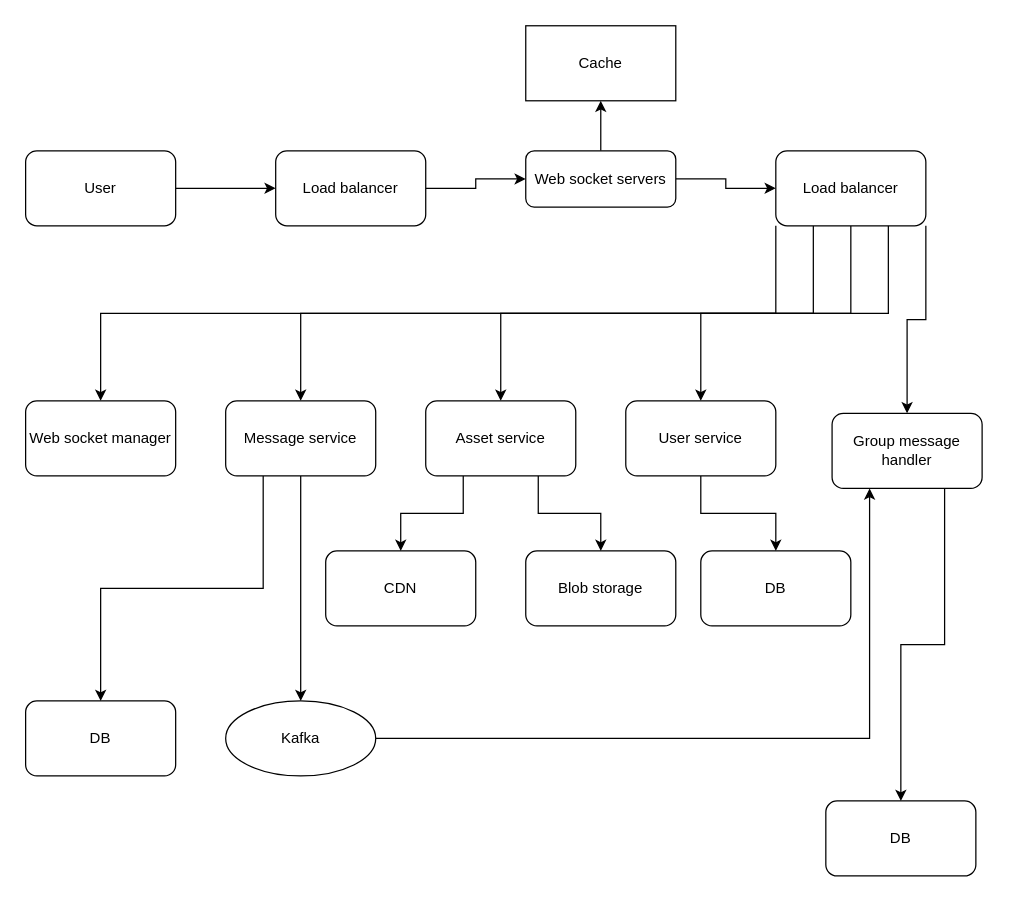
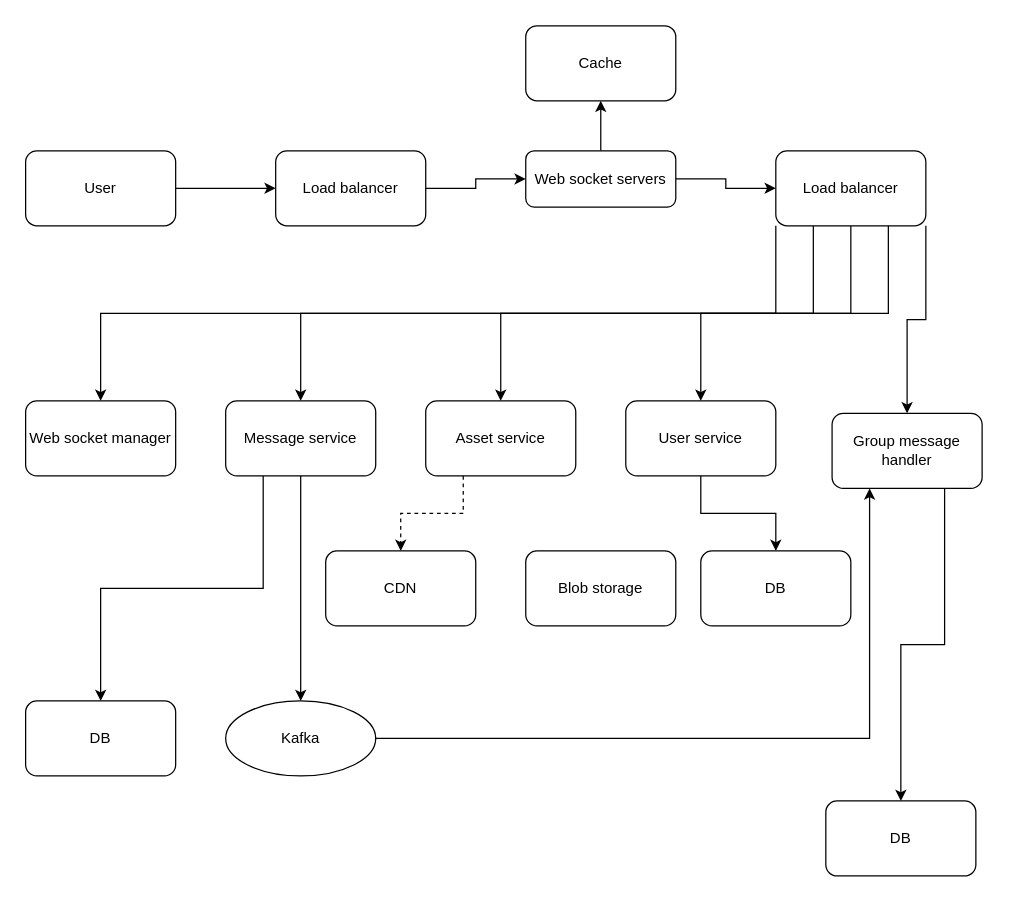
node "Cache": shape rectangle -> rounded rectangle
edge "Asset service" -> "CDN": style solid -> dashed
edge "Asset service" -> "Blob storage": removed
